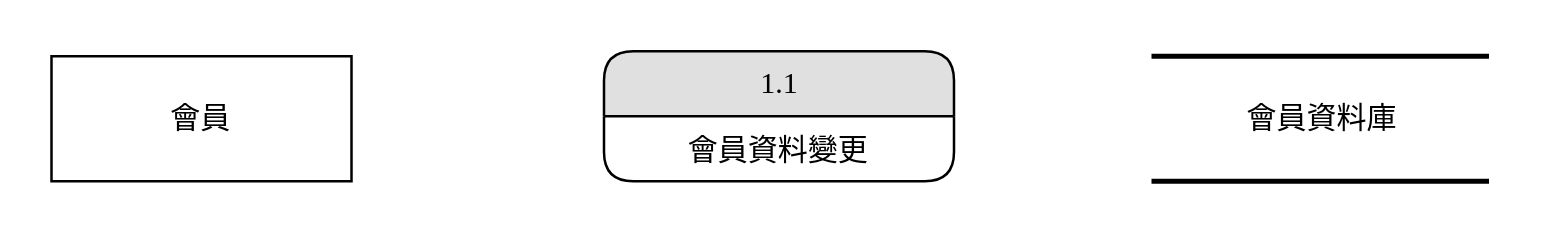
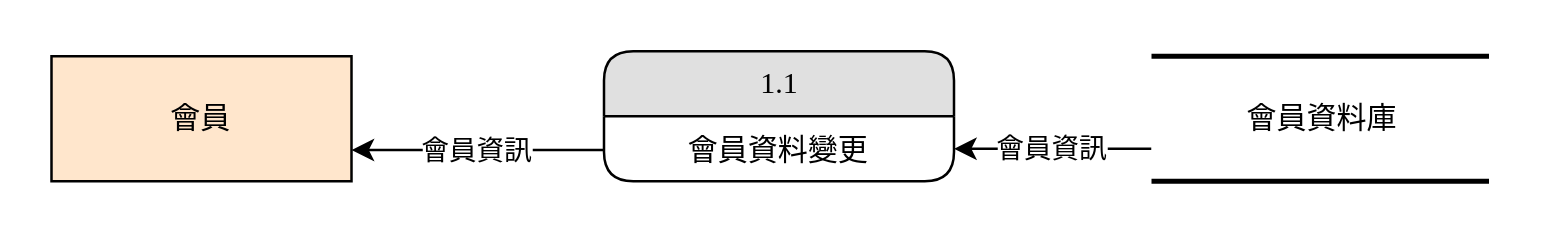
node "會員": fillcolor #ffffff -> #ffe6cc
edge "會員資料庫" -> "會員資料變更": added, label "會員資訊"
edge "會員資料變更" -> "會員": added, label "會員資訊"
